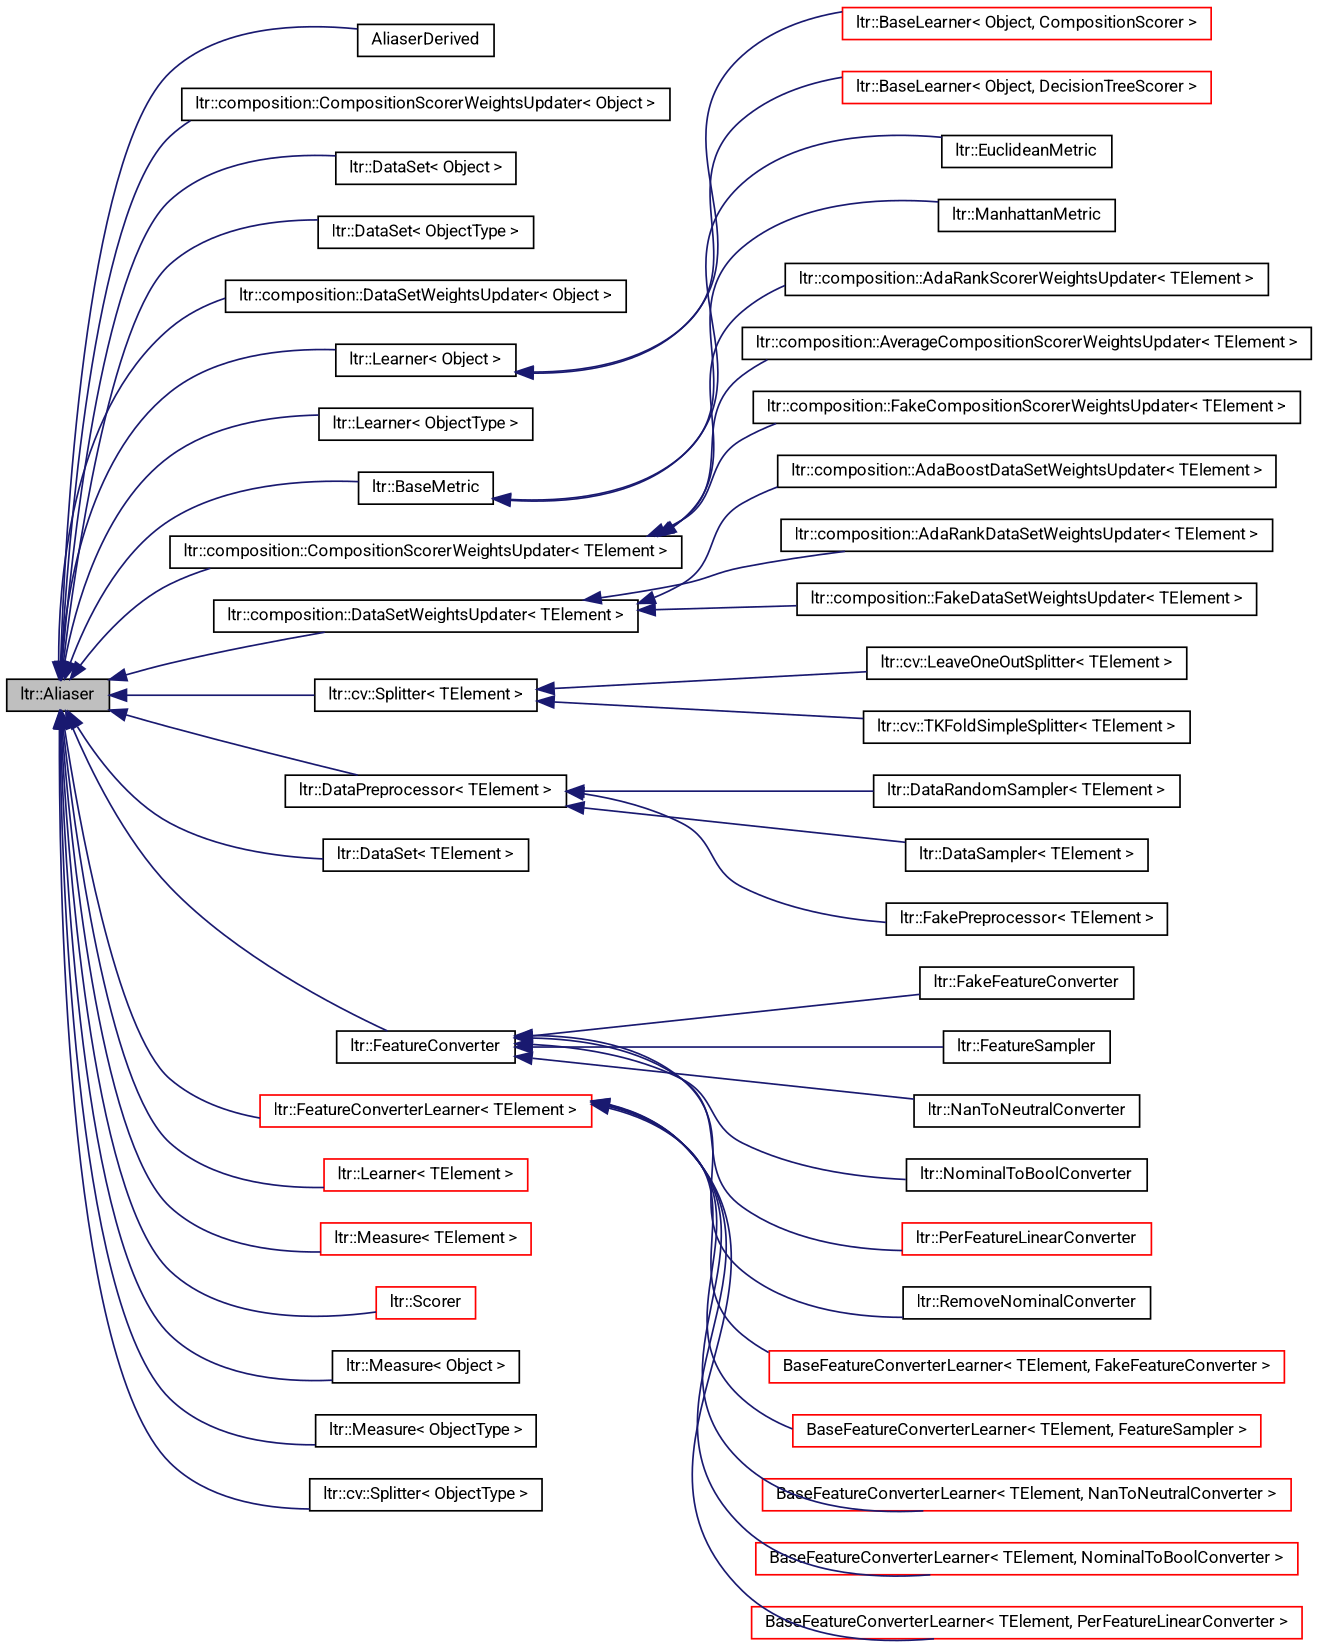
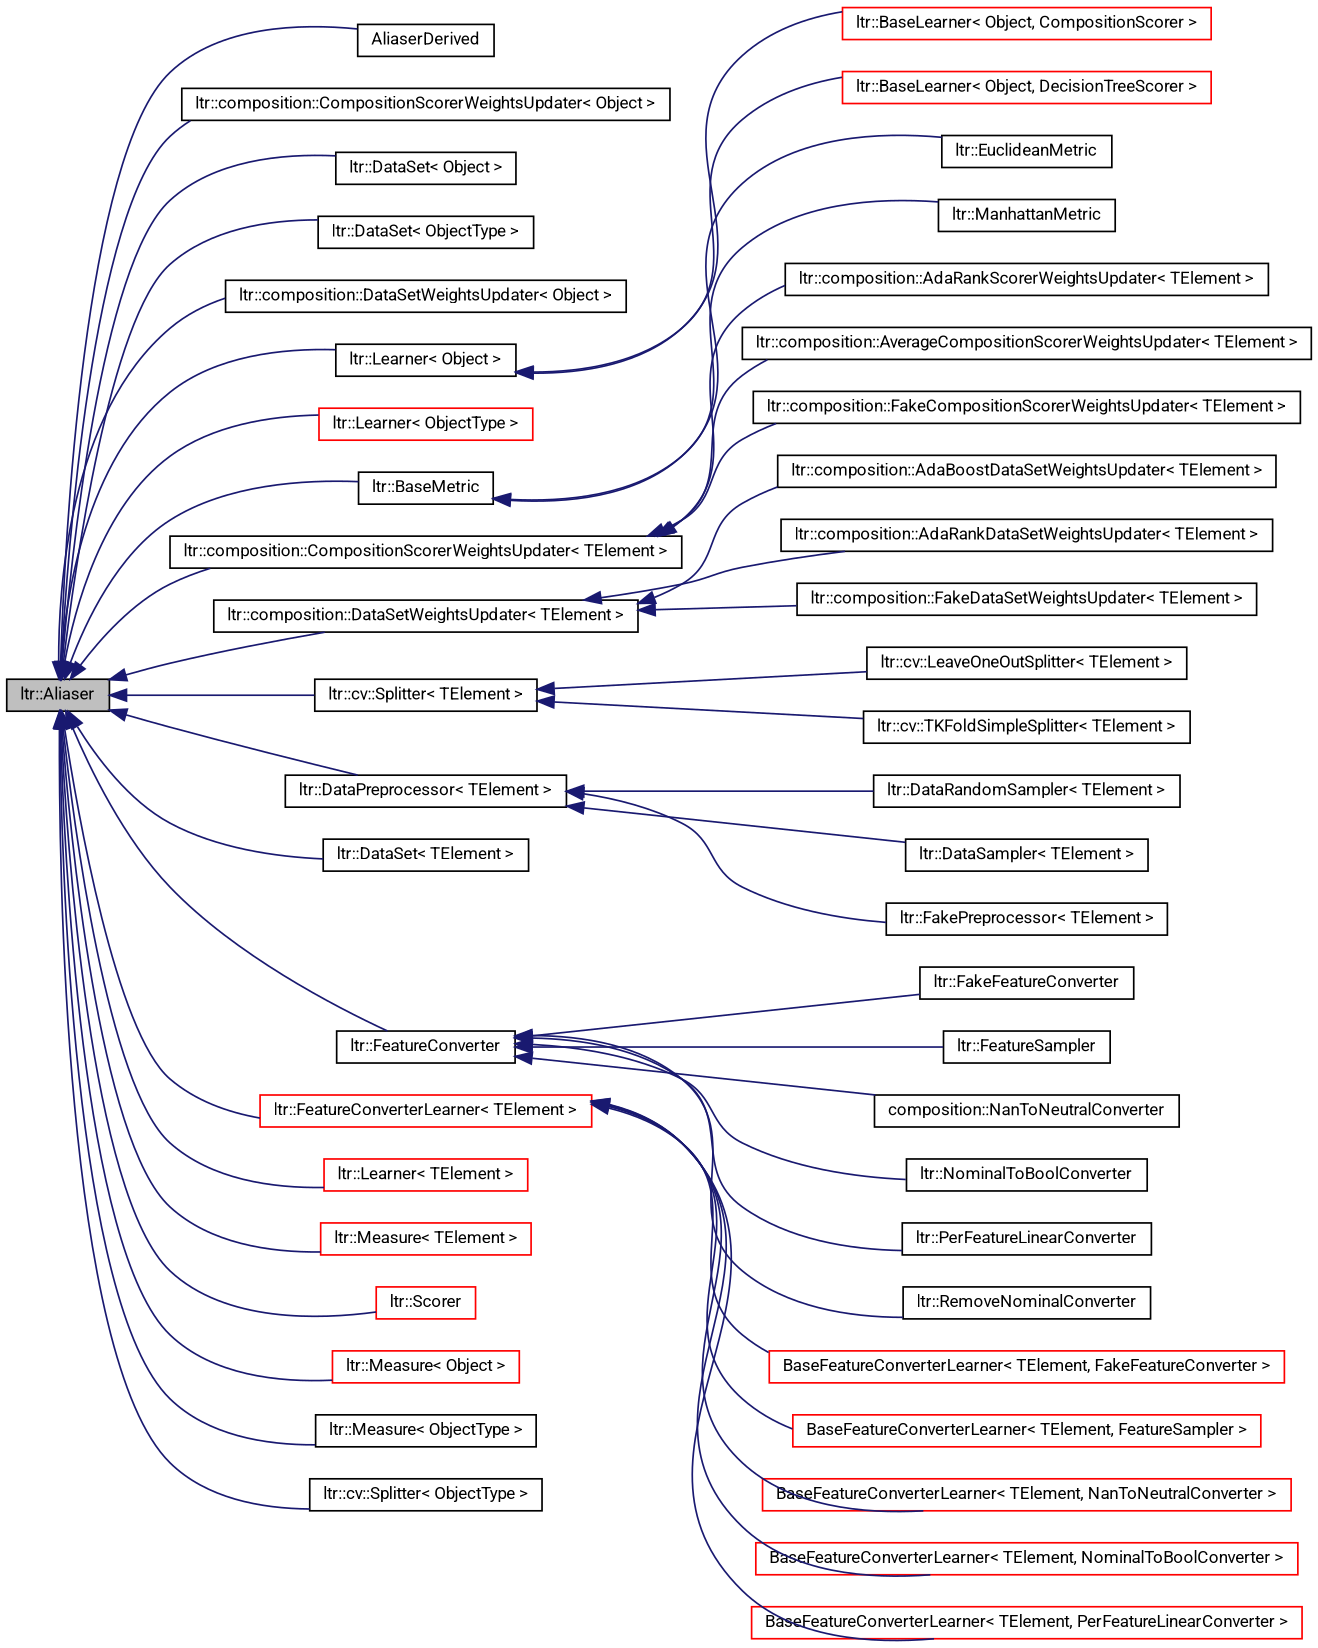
node "ltr::Learner< ObjectType >": color black -> red
node "ltr::NanToNeutralConverter": label "ltr::NanToNeutralConverter" -> "composition::NanToNeutralConverter"
node "ltr::PerFeatureLinearConverter": color red -> black
node "ltr::Measure< Object >": color black -> red
